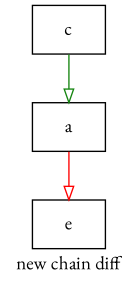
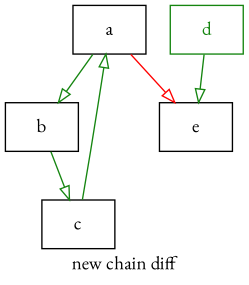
node "d": added
node "b": added
